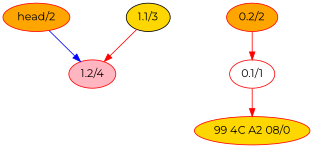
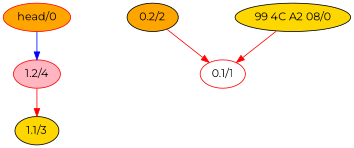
node "head/2": label "head/2" -> "head/0"
node "0.2/2": color red -> black
edge "1.1/3" -> "1.2/4": reversed
edge "0.1/1" -> "99 4C A2 08/0": reversed
node "99 4C A2 08/0": color red -> black
